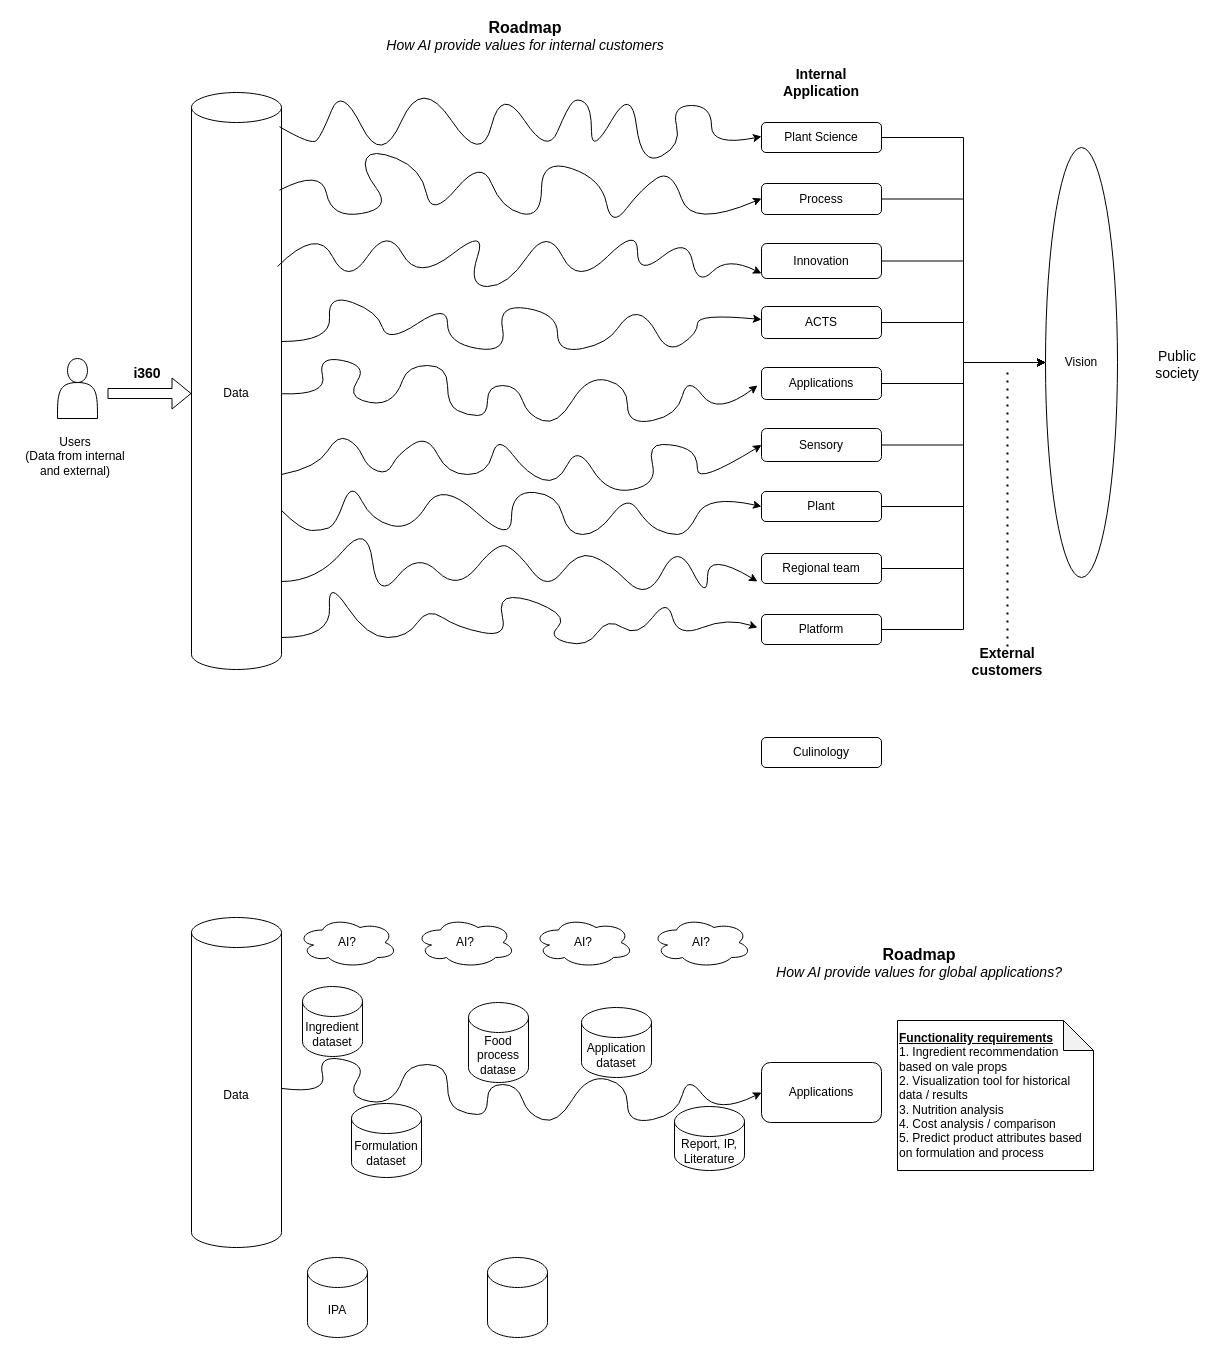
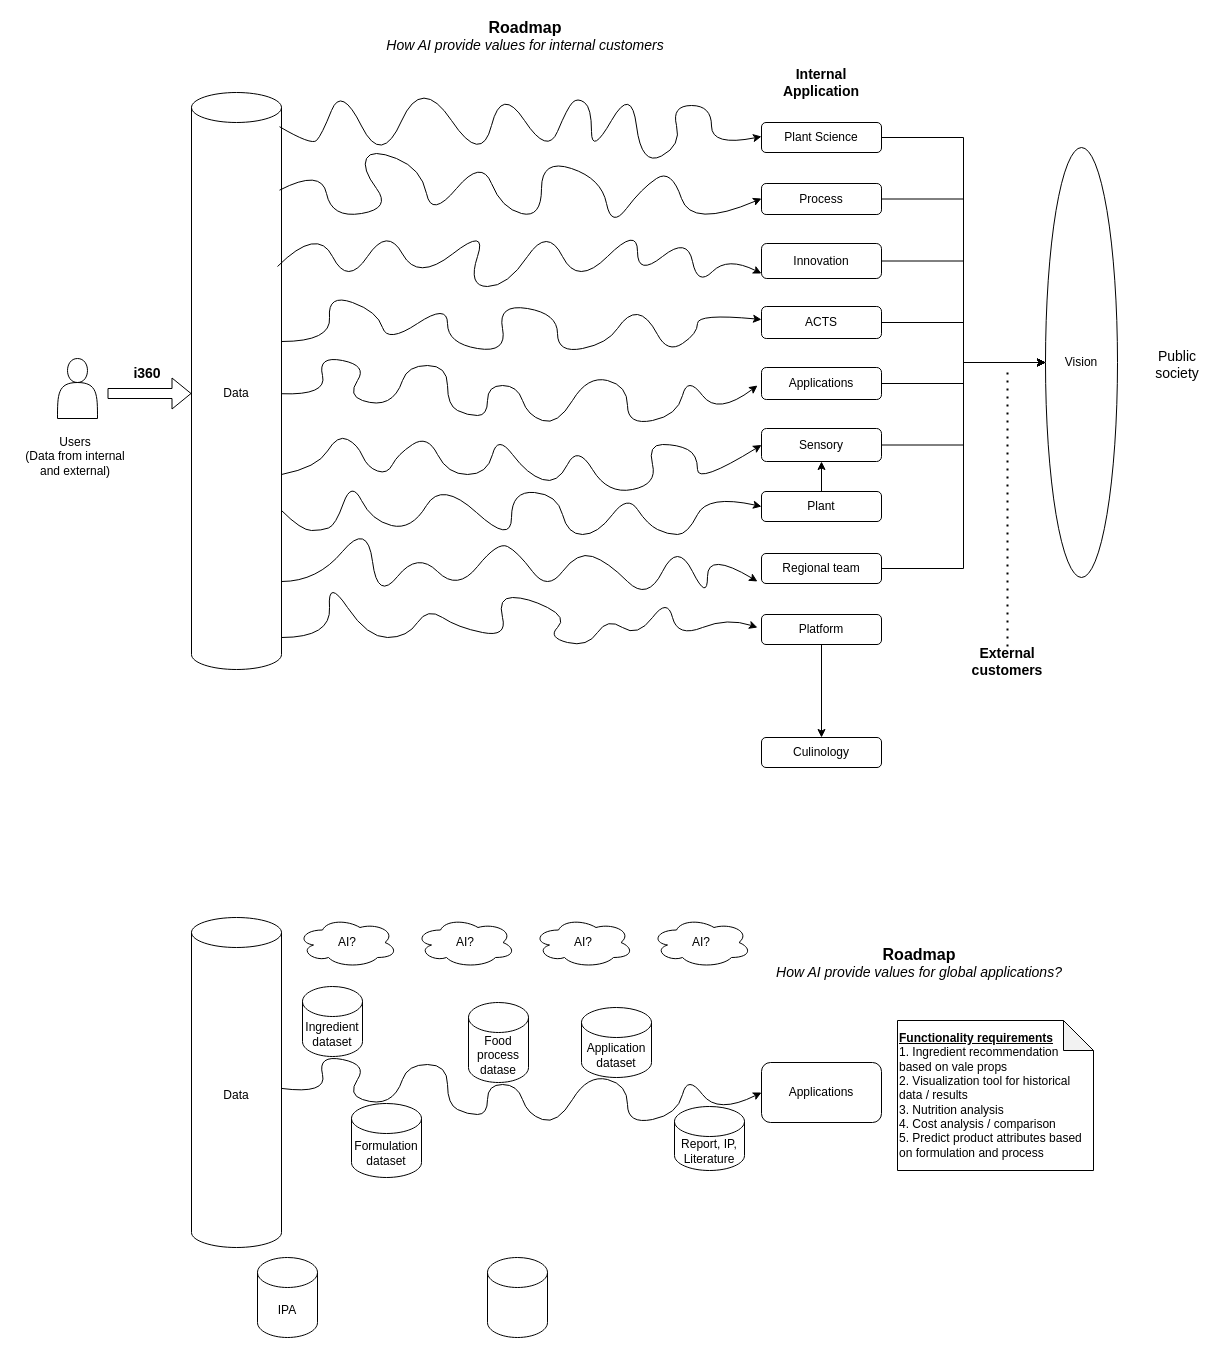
edge "Plant" -> "Vision": now "Plant" -> "Sensory"
edge "Platform" -> "Vision": now "Platform" -> "Culinology"
node "IPA": moved (338, 1298) -> (288, 1298)
